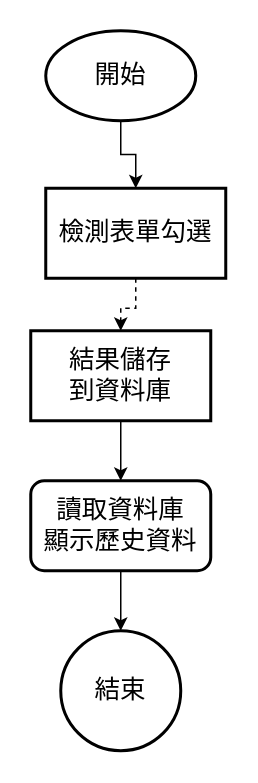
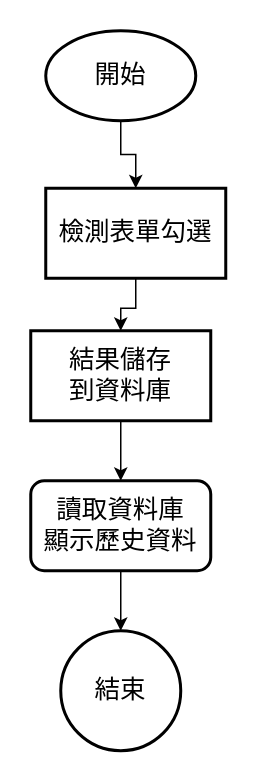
edge "檢測表單勾選" -> "結果儲存到資料庫": style dashed -> solid
